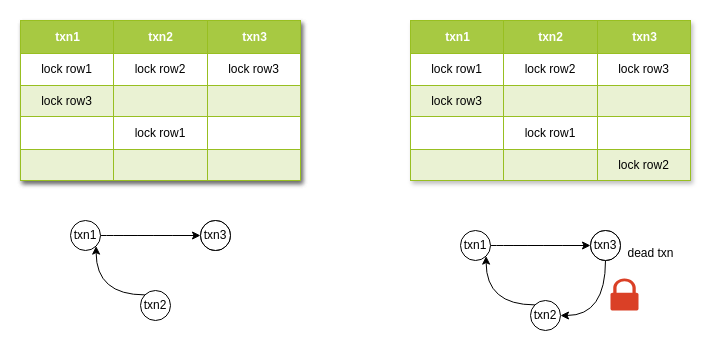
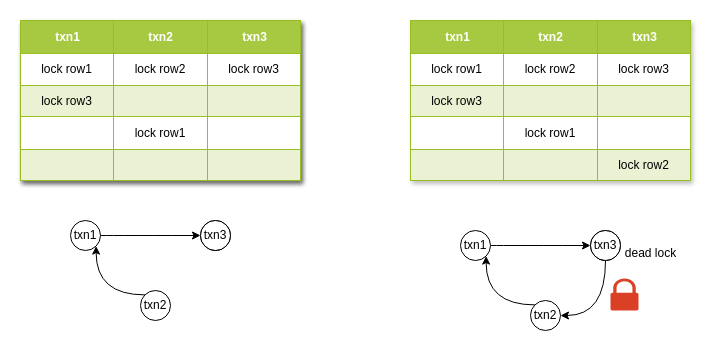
node "dead txn": label "dead txn" -> "dead lock"
